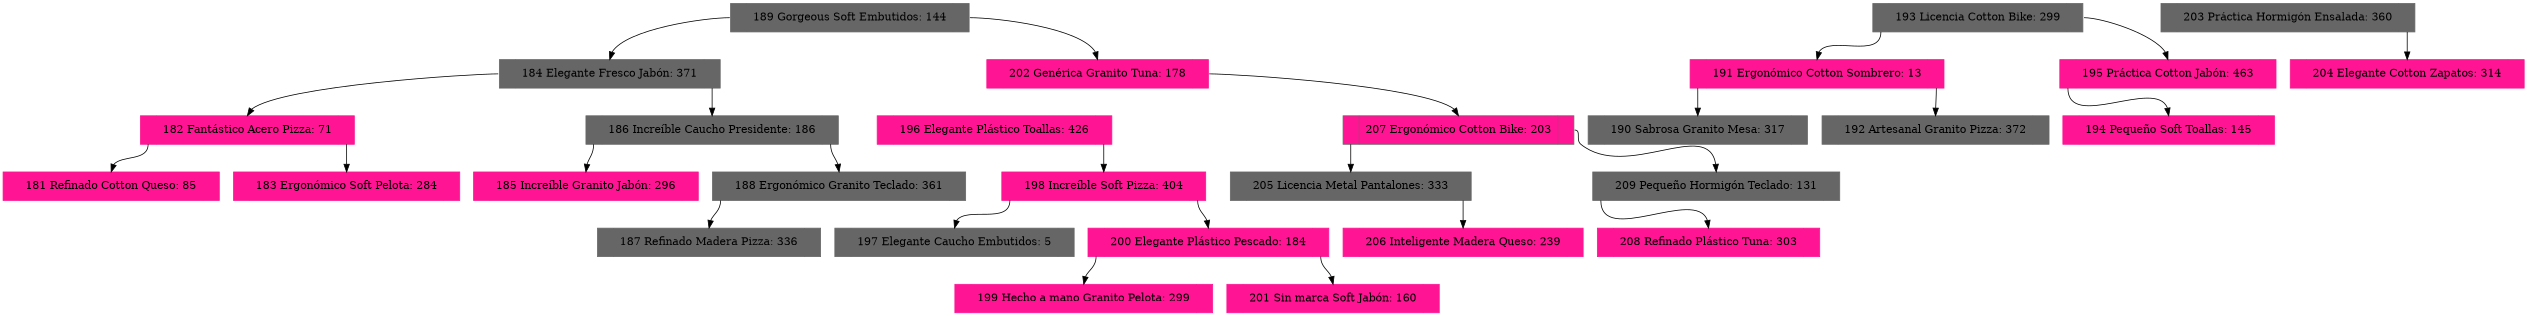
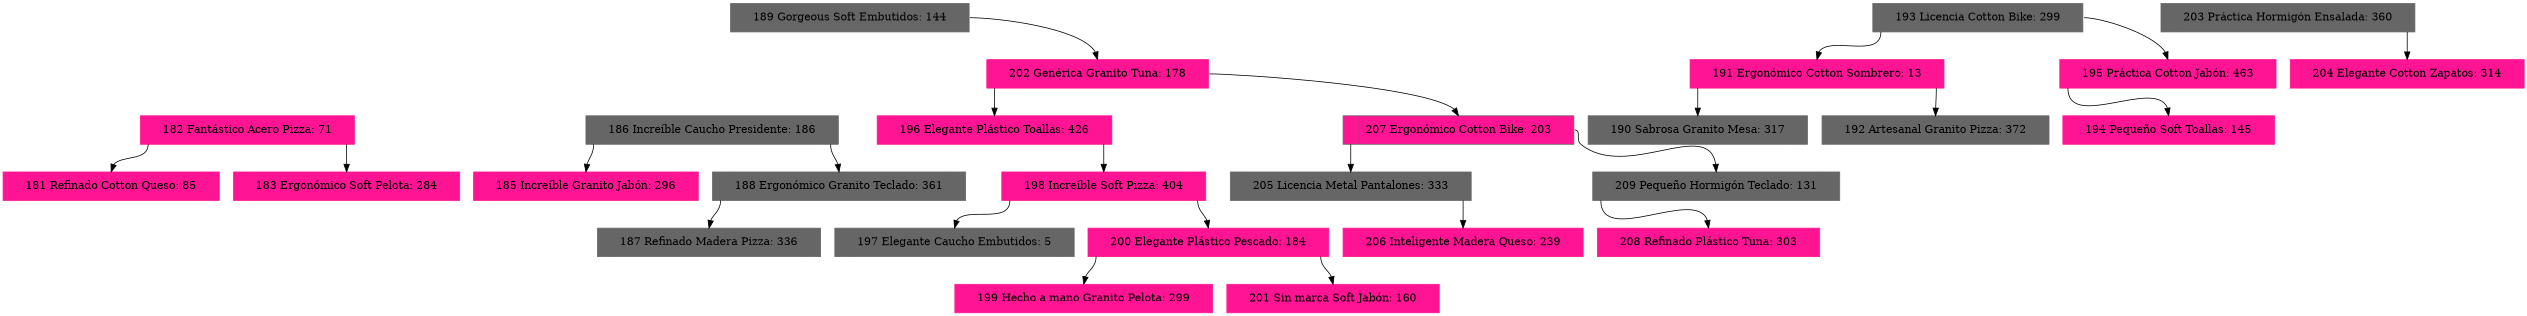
node "184 Elegante Fresco Jabón: 371": removed
edge "202 Genérica Granito Tuna: 178" -> "196 Elegante Plástico Toallas: 426": added
